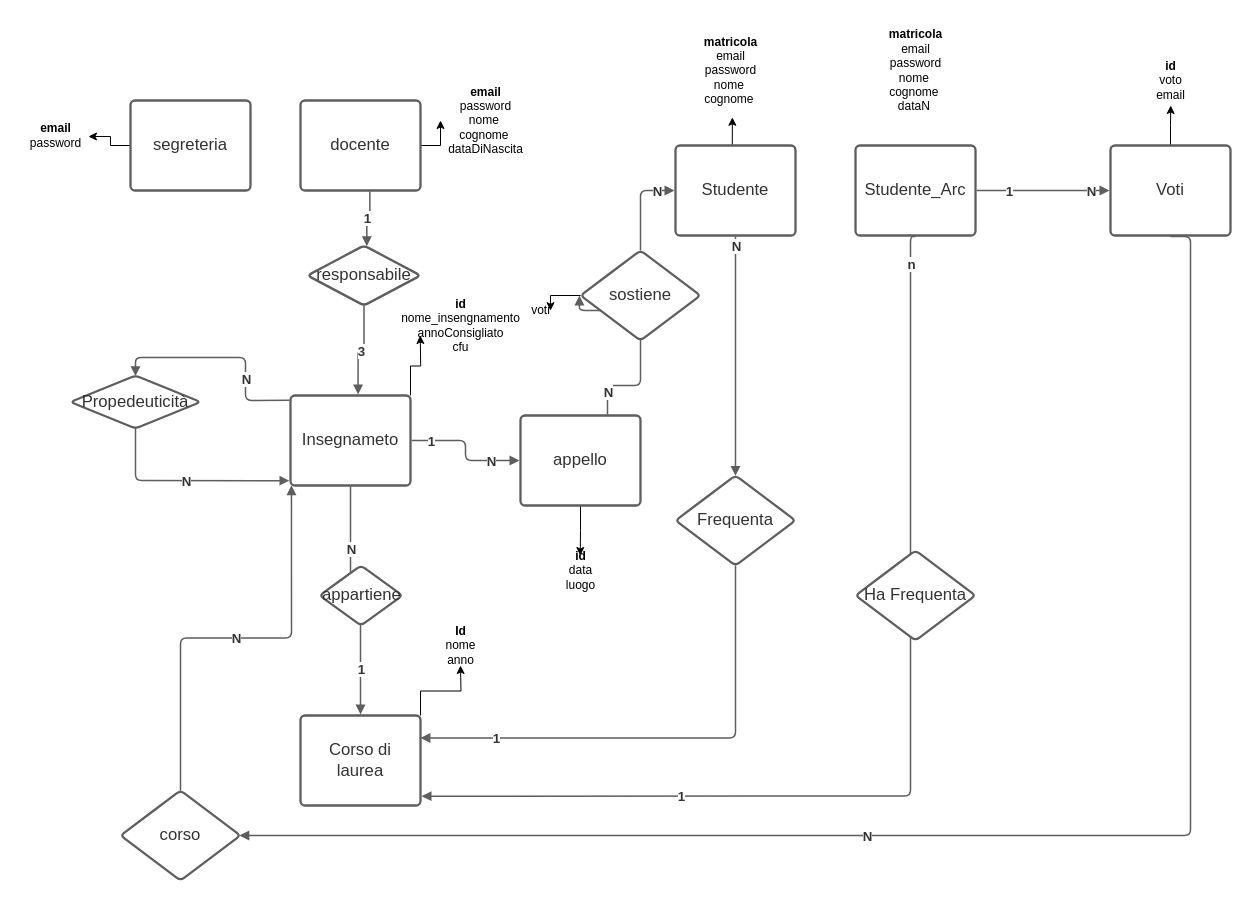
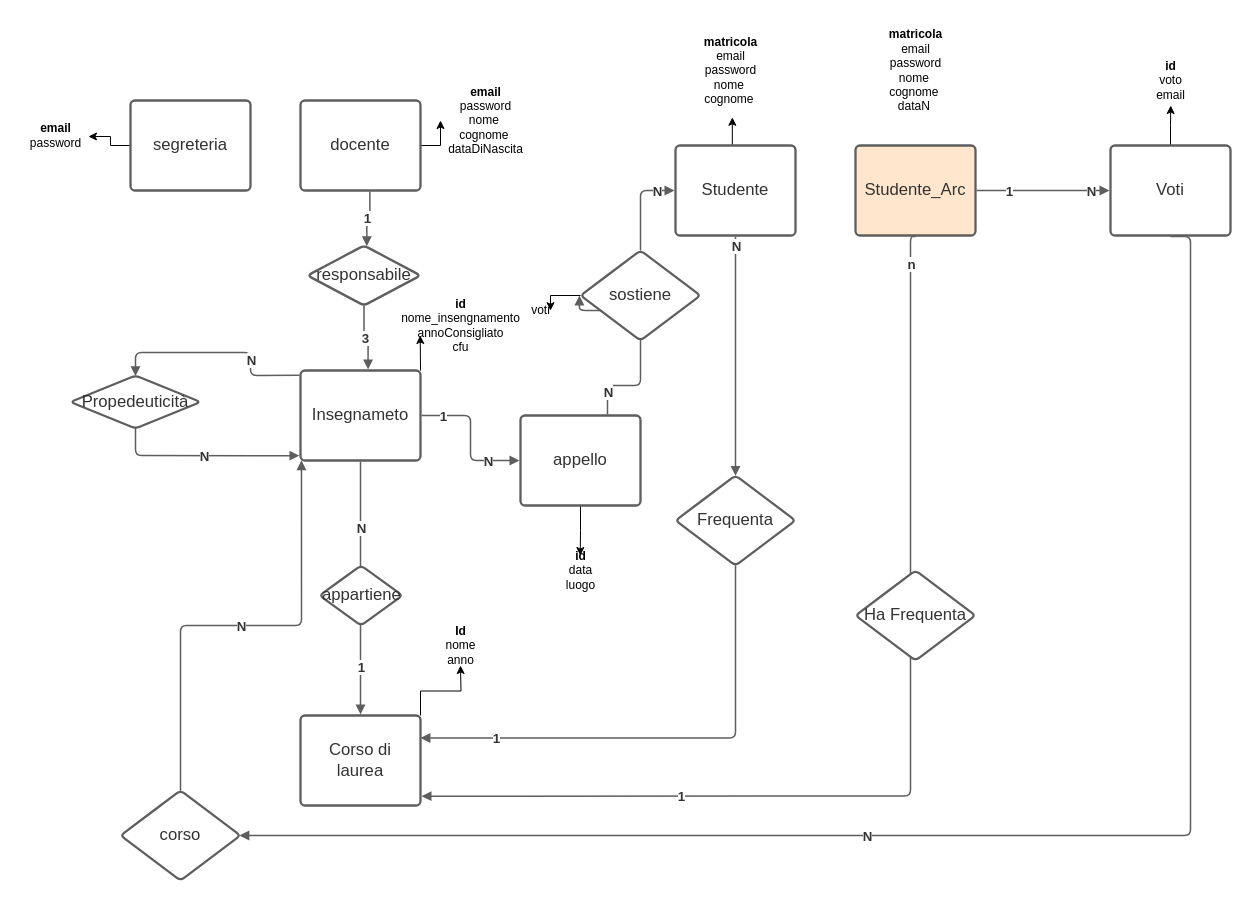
node "Studente_Arc": fillcolor #ffffff -> #ffe6cc
node "Insegnameto": moved (351, 441) -> (361, 416)
node "Ha Frequenta": moved (916, 596) -> (916, 616)
